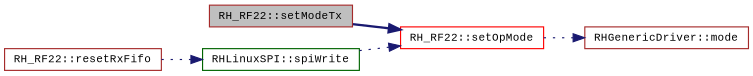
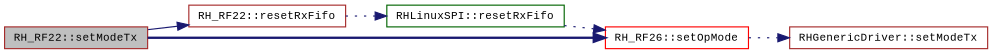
edge "RH_RF22::setModeTx" -> "RH_RF22::resetRxFifo": added
node "RH_RF22::setOpMode": label "RH_RF22::setOpMode" -> "RH_RF26::setOpMode"
node "RHGenericDriver::mode": label "RHGenericDriver::mode" -> "RHGenericDriver::setModeTx"
node "RHLinuxSPI::spiWrite": label "RHLinuxSPI::spiWrite" -> "RHLinuxSPI::resetRxFifo"
